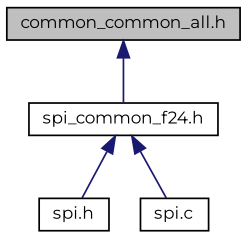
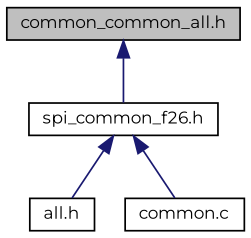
node "spi_common_f24.h": label "spi_common_f24.h" -> "spi_common_f26.h"
node "spi.h": label "spi.h" -> "all.h"
node "spi.c": label "spi.c" -> "common.c"
